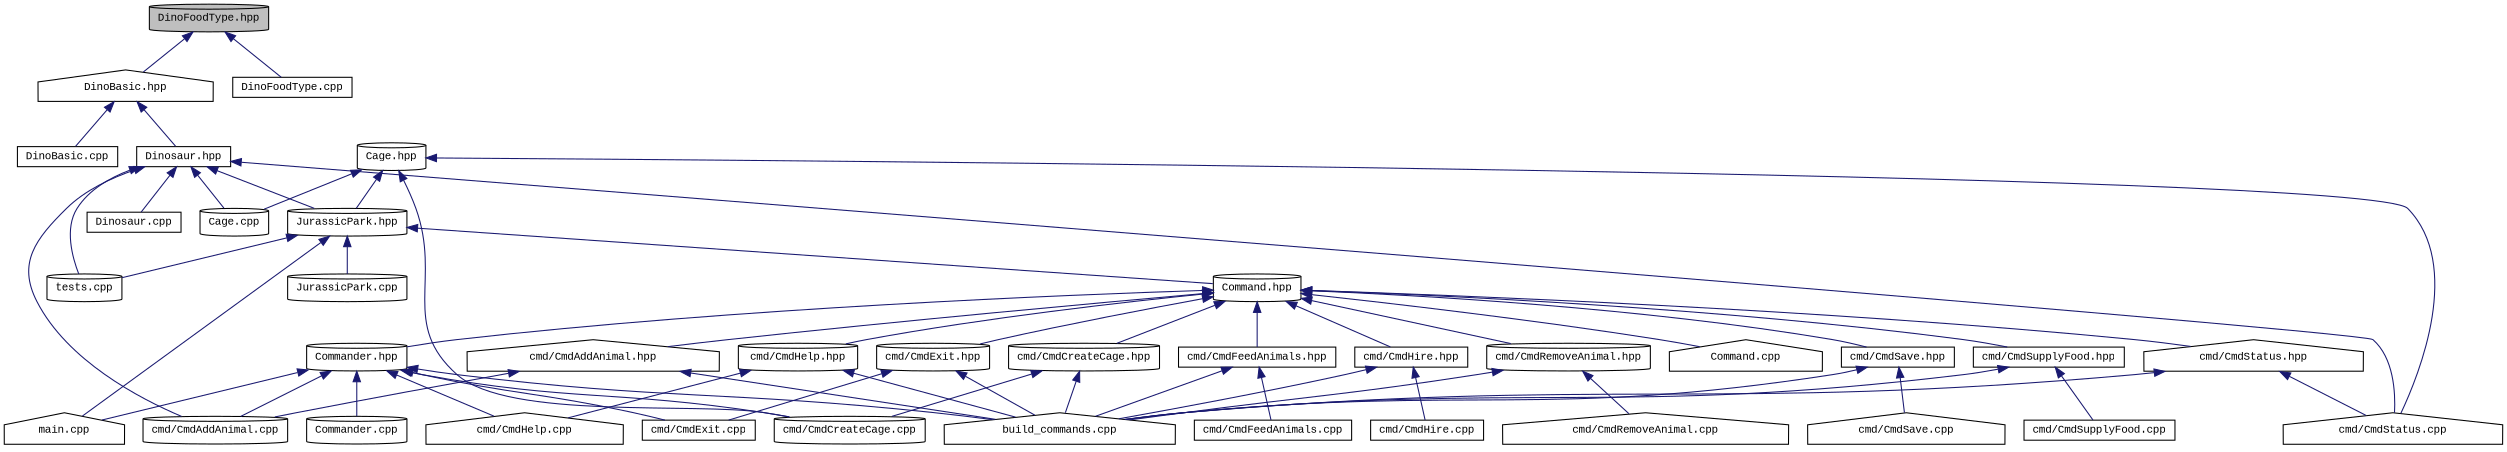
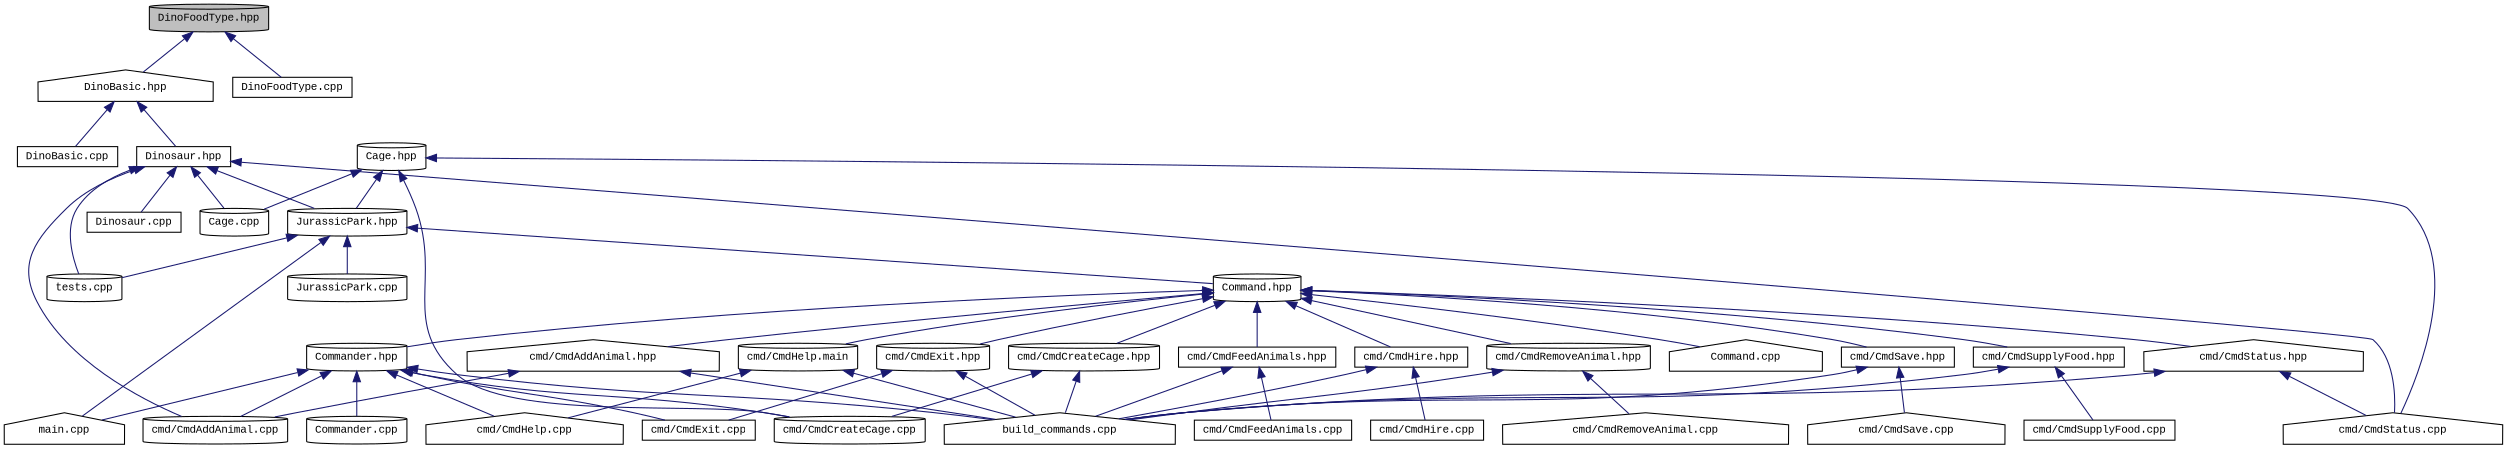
node "cmd/CmdHelp.hpp": label "cmd/CmdHelp.hpp" -> "cmd/CmdHelp.main"
